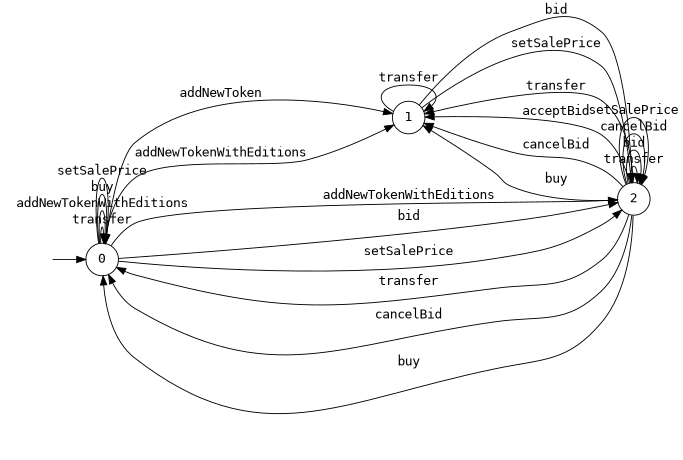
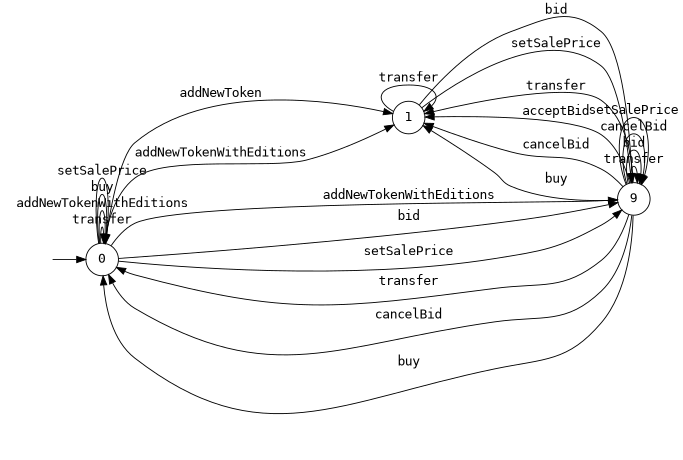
node "2": label "2" -> "9"
